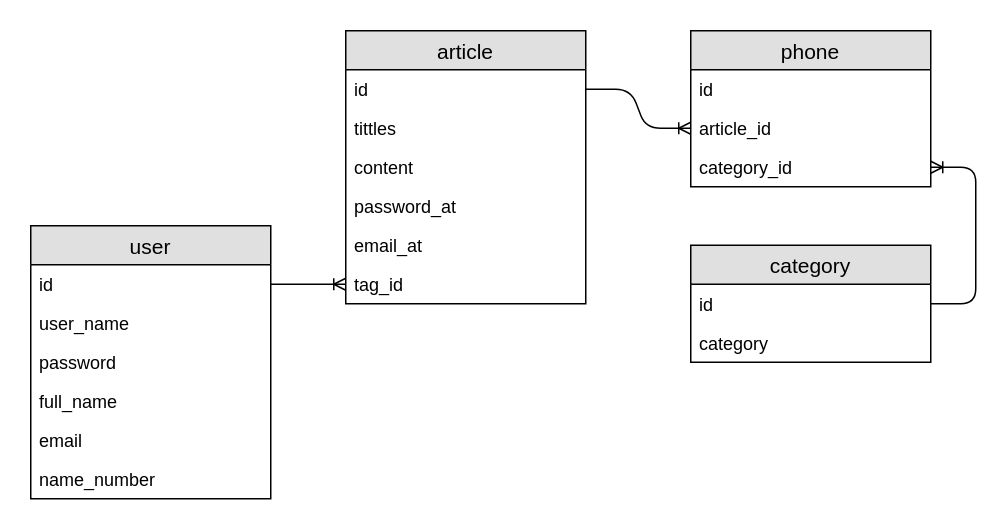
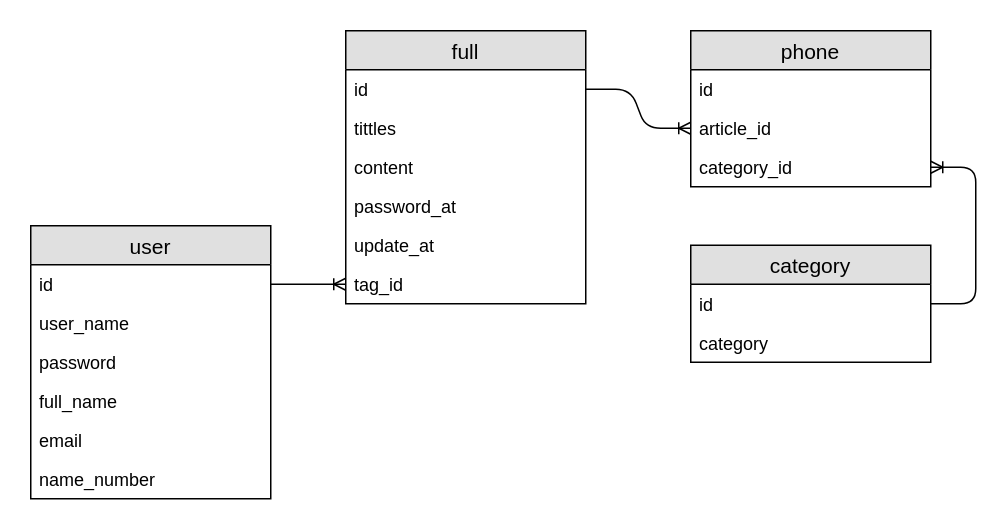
node "article": label "article" -> "full"
node "email_at": label "email_at" -> "update_at"
